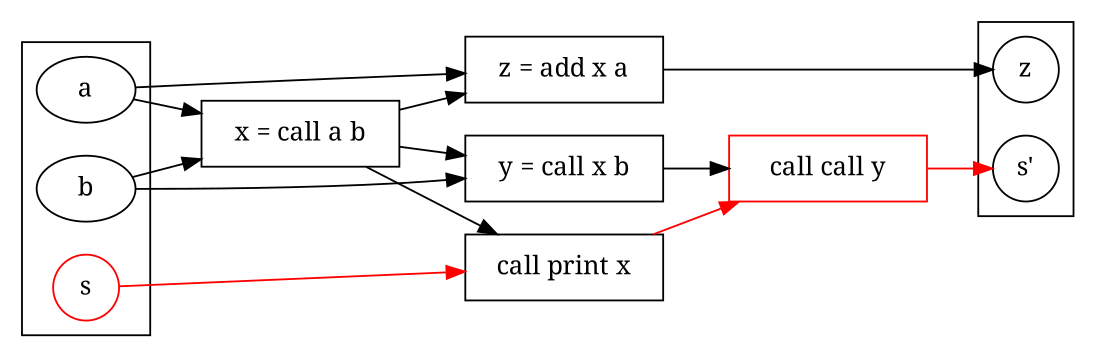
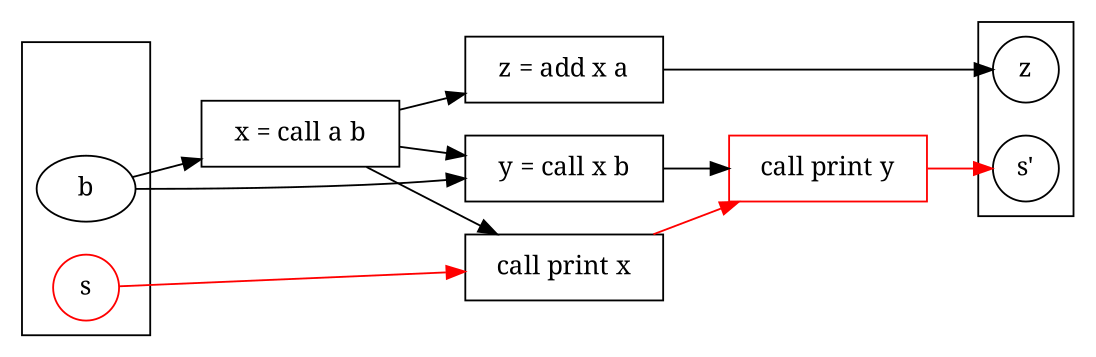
node "a": removed
node "call call y": label "call call y" -> "call print y"
